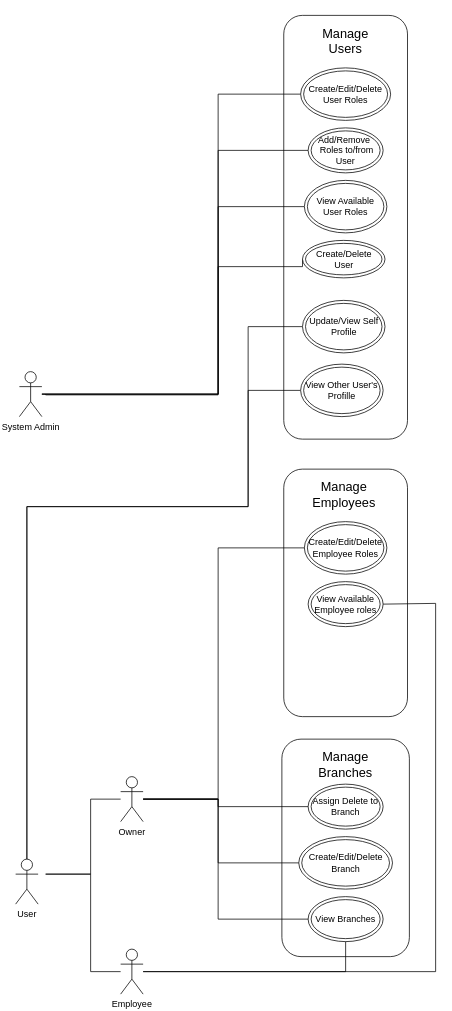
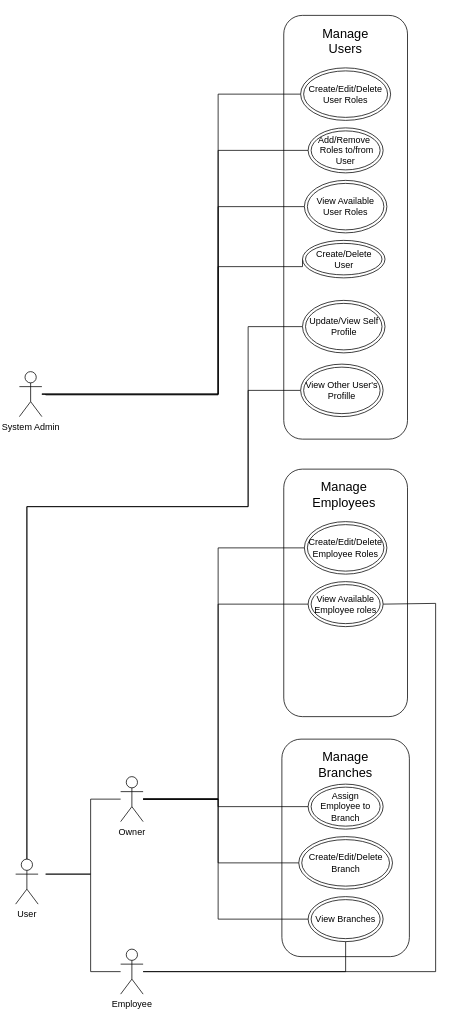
edge "View Available Employee roles" -- "Owner": added
node "Assign Delete to Branch": label "Assign Delete to Branch" -> "Assign Employee to Branch"
